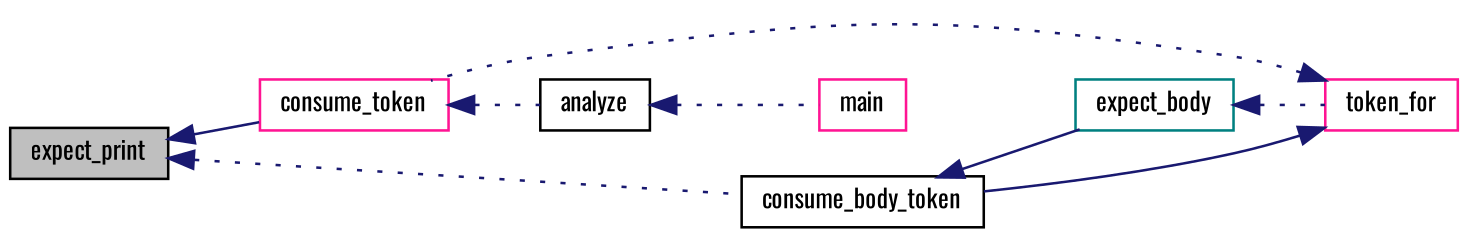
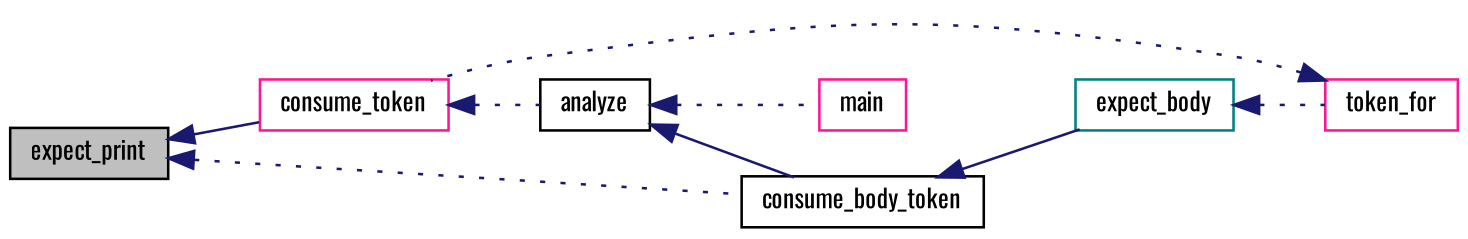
edge "consume_body_token" -> "token_for": now "consume_body_token" -> "analyze"
